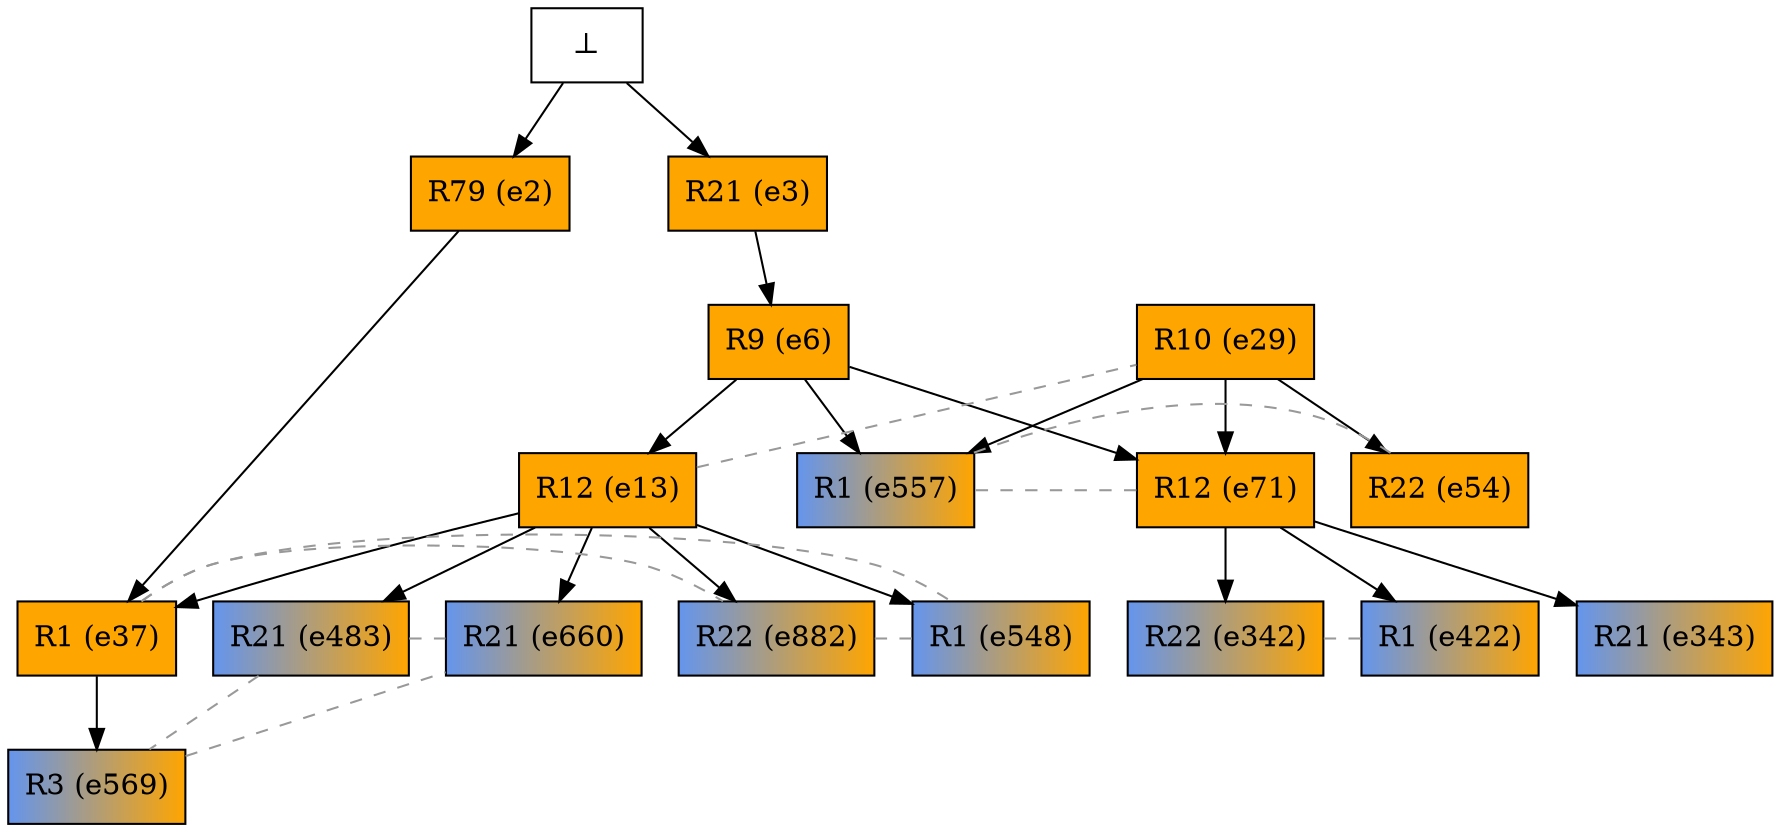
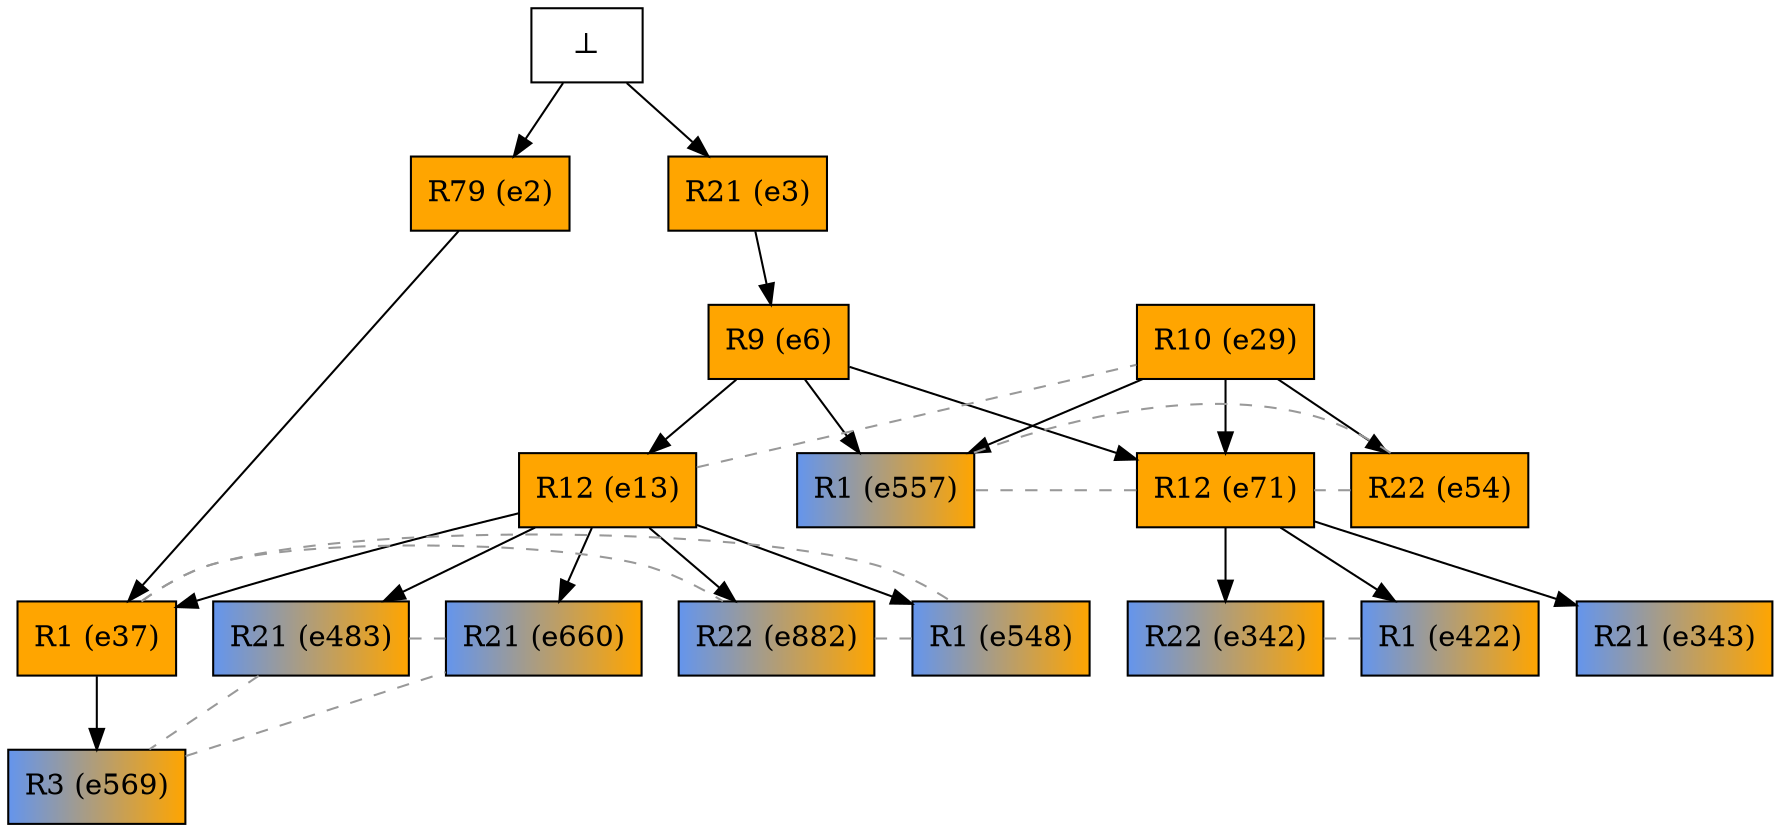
edge "R12 (e71)" -- "R22 (e54)": added
